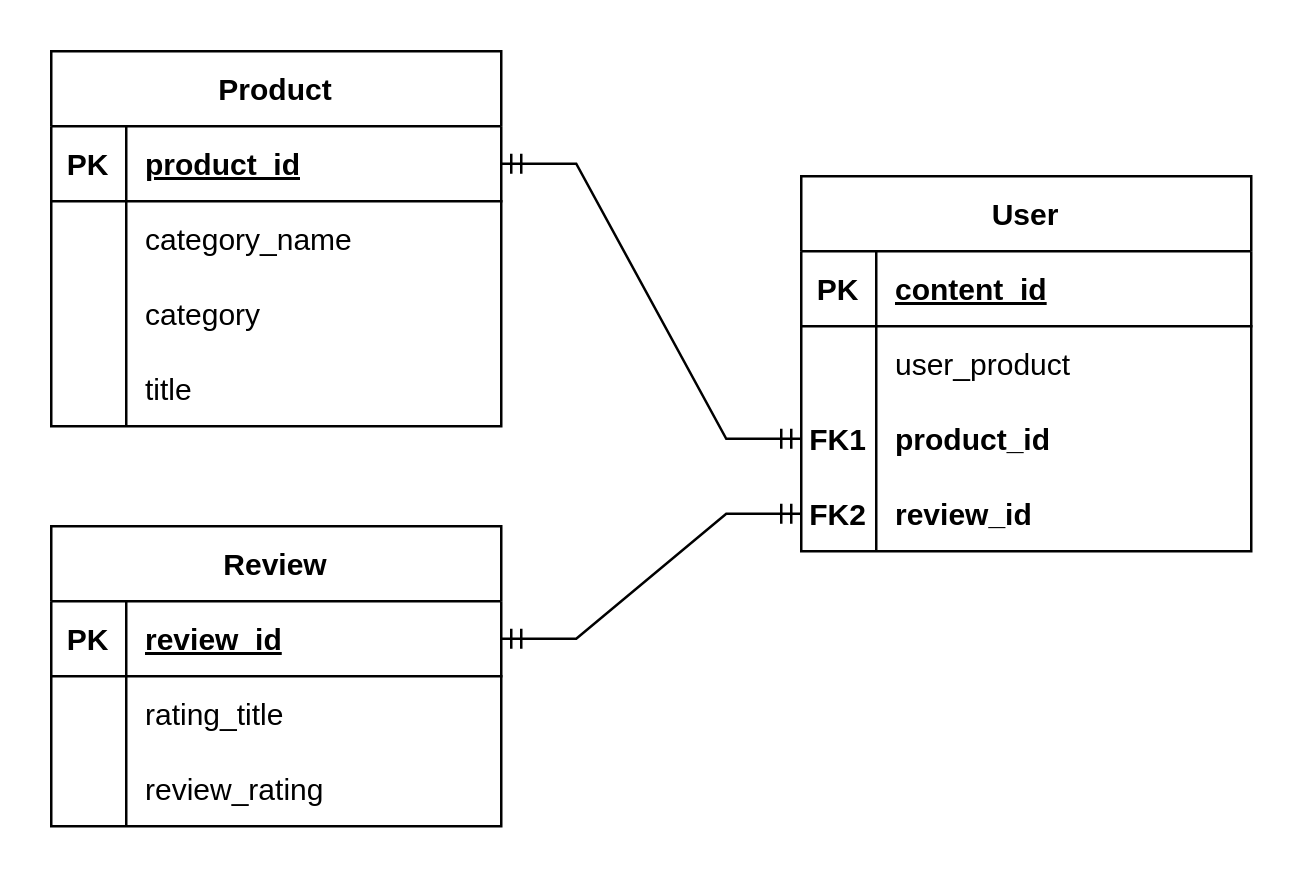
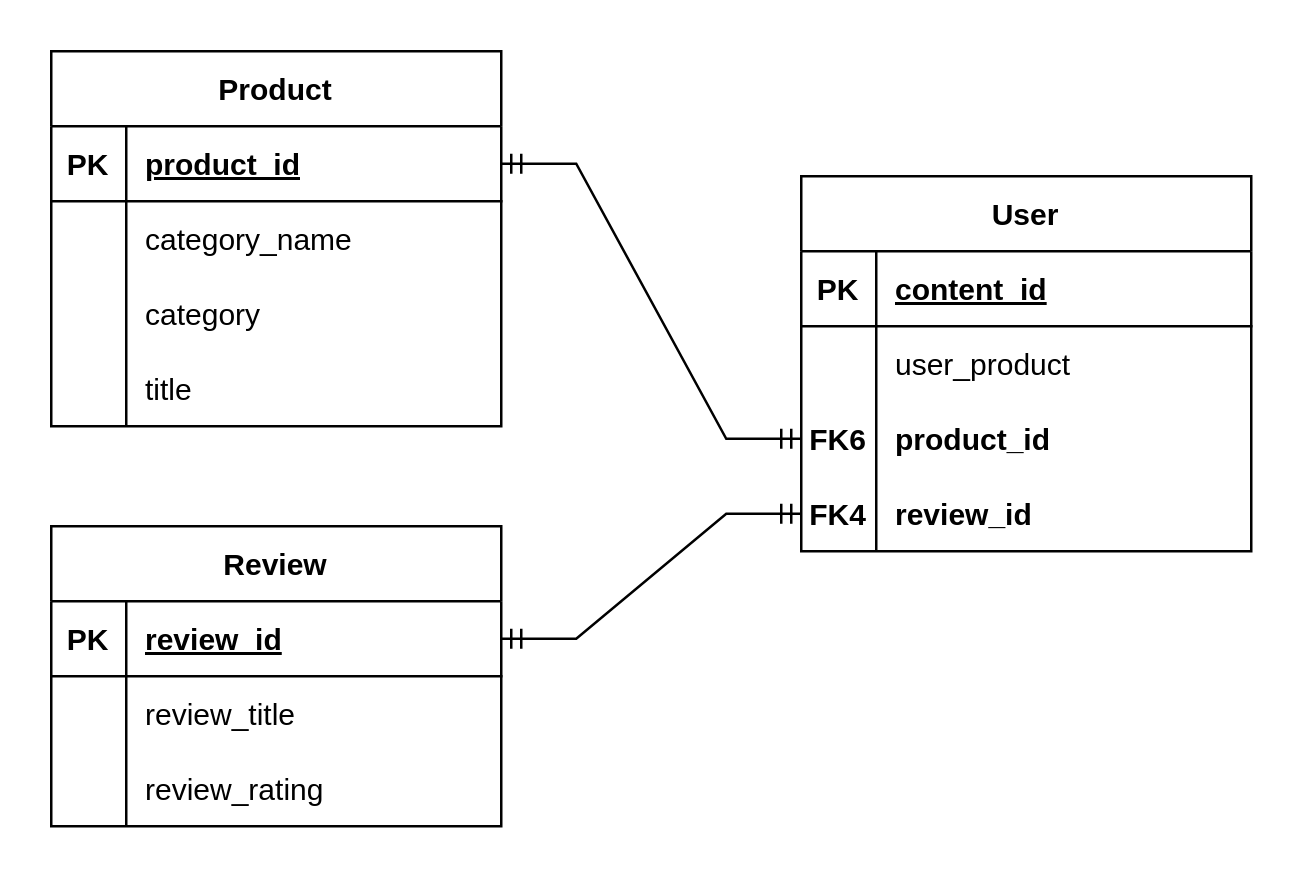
node "FK1": label "FK1" -> "FK6"
node "FK2": label "FK2" -> "FK4"
node "rating_title": label "rating_title" -> "review_title"
